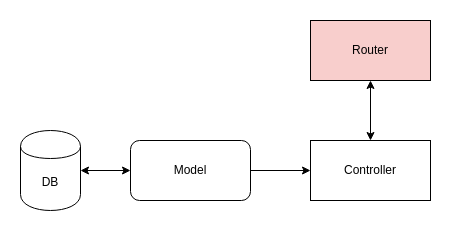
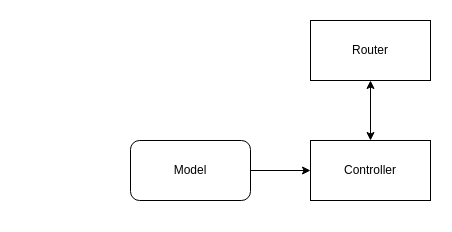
node "Router": fillcolor #f8cecc -> #ffffff
node "DB": removed
edge "DB" -- "Model": removed
